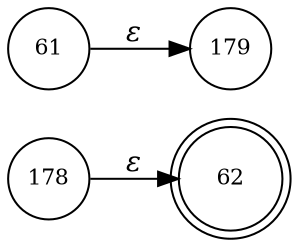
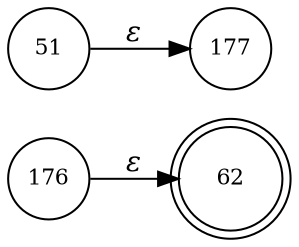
node "61": label "61" -> "51"
node "179": label "179" -> "177"
node "178": label "178" -> "176"
